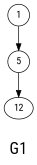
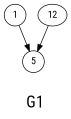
edge "5" -> "12": reversed
